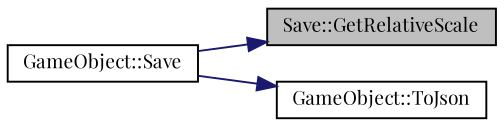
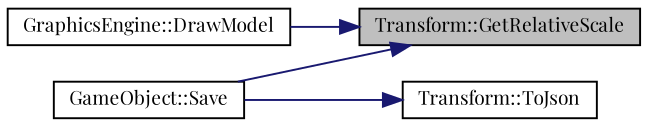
node "GraphicsEngine::DrawModel": added
node "Save::GetRelativeScale": label "Save::GetRelativeScale" -> "Transform::GetRelativeScale"
node "GameObject::ToJson": label "GameObject::ToJson" -> "Transform::ToJson"
